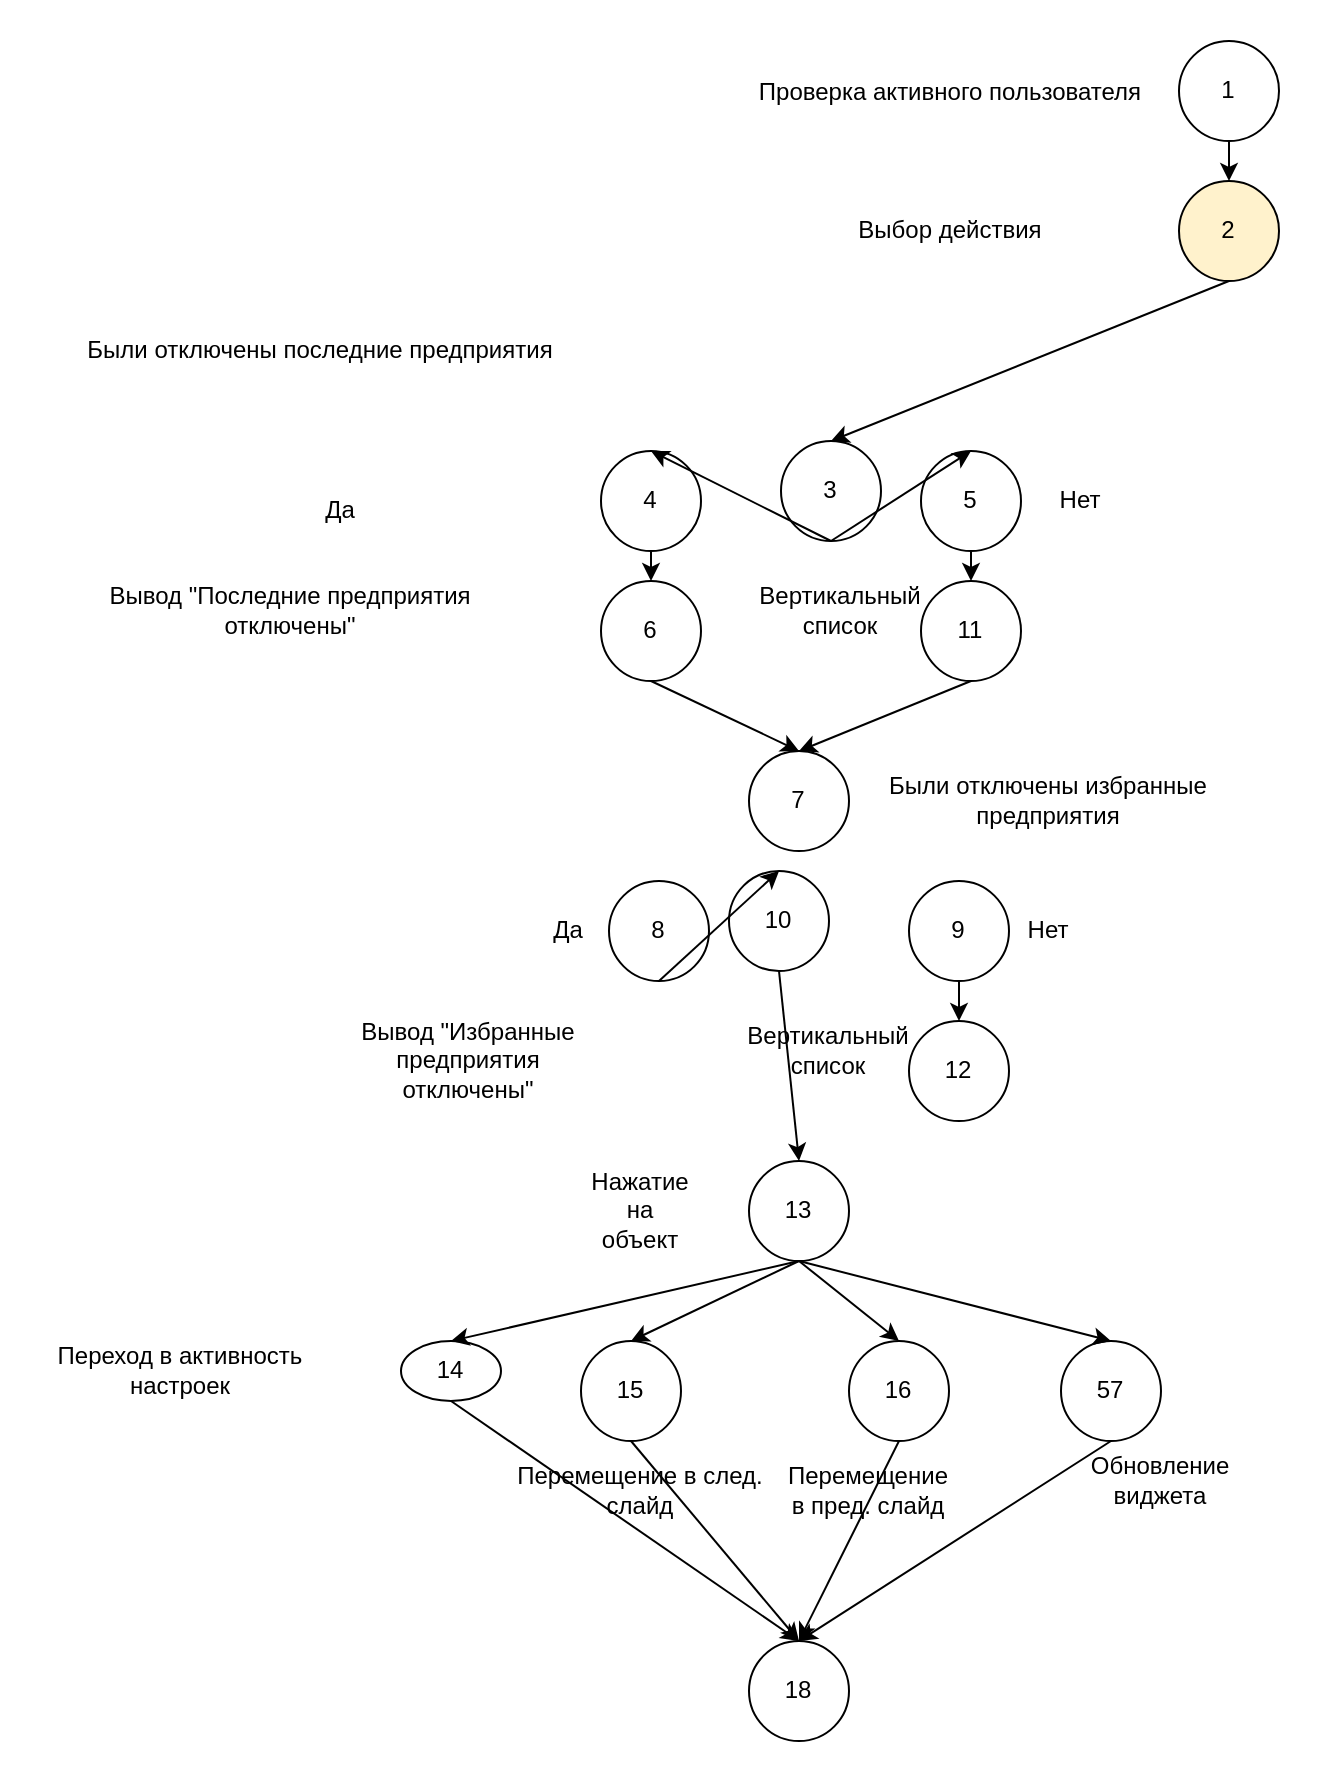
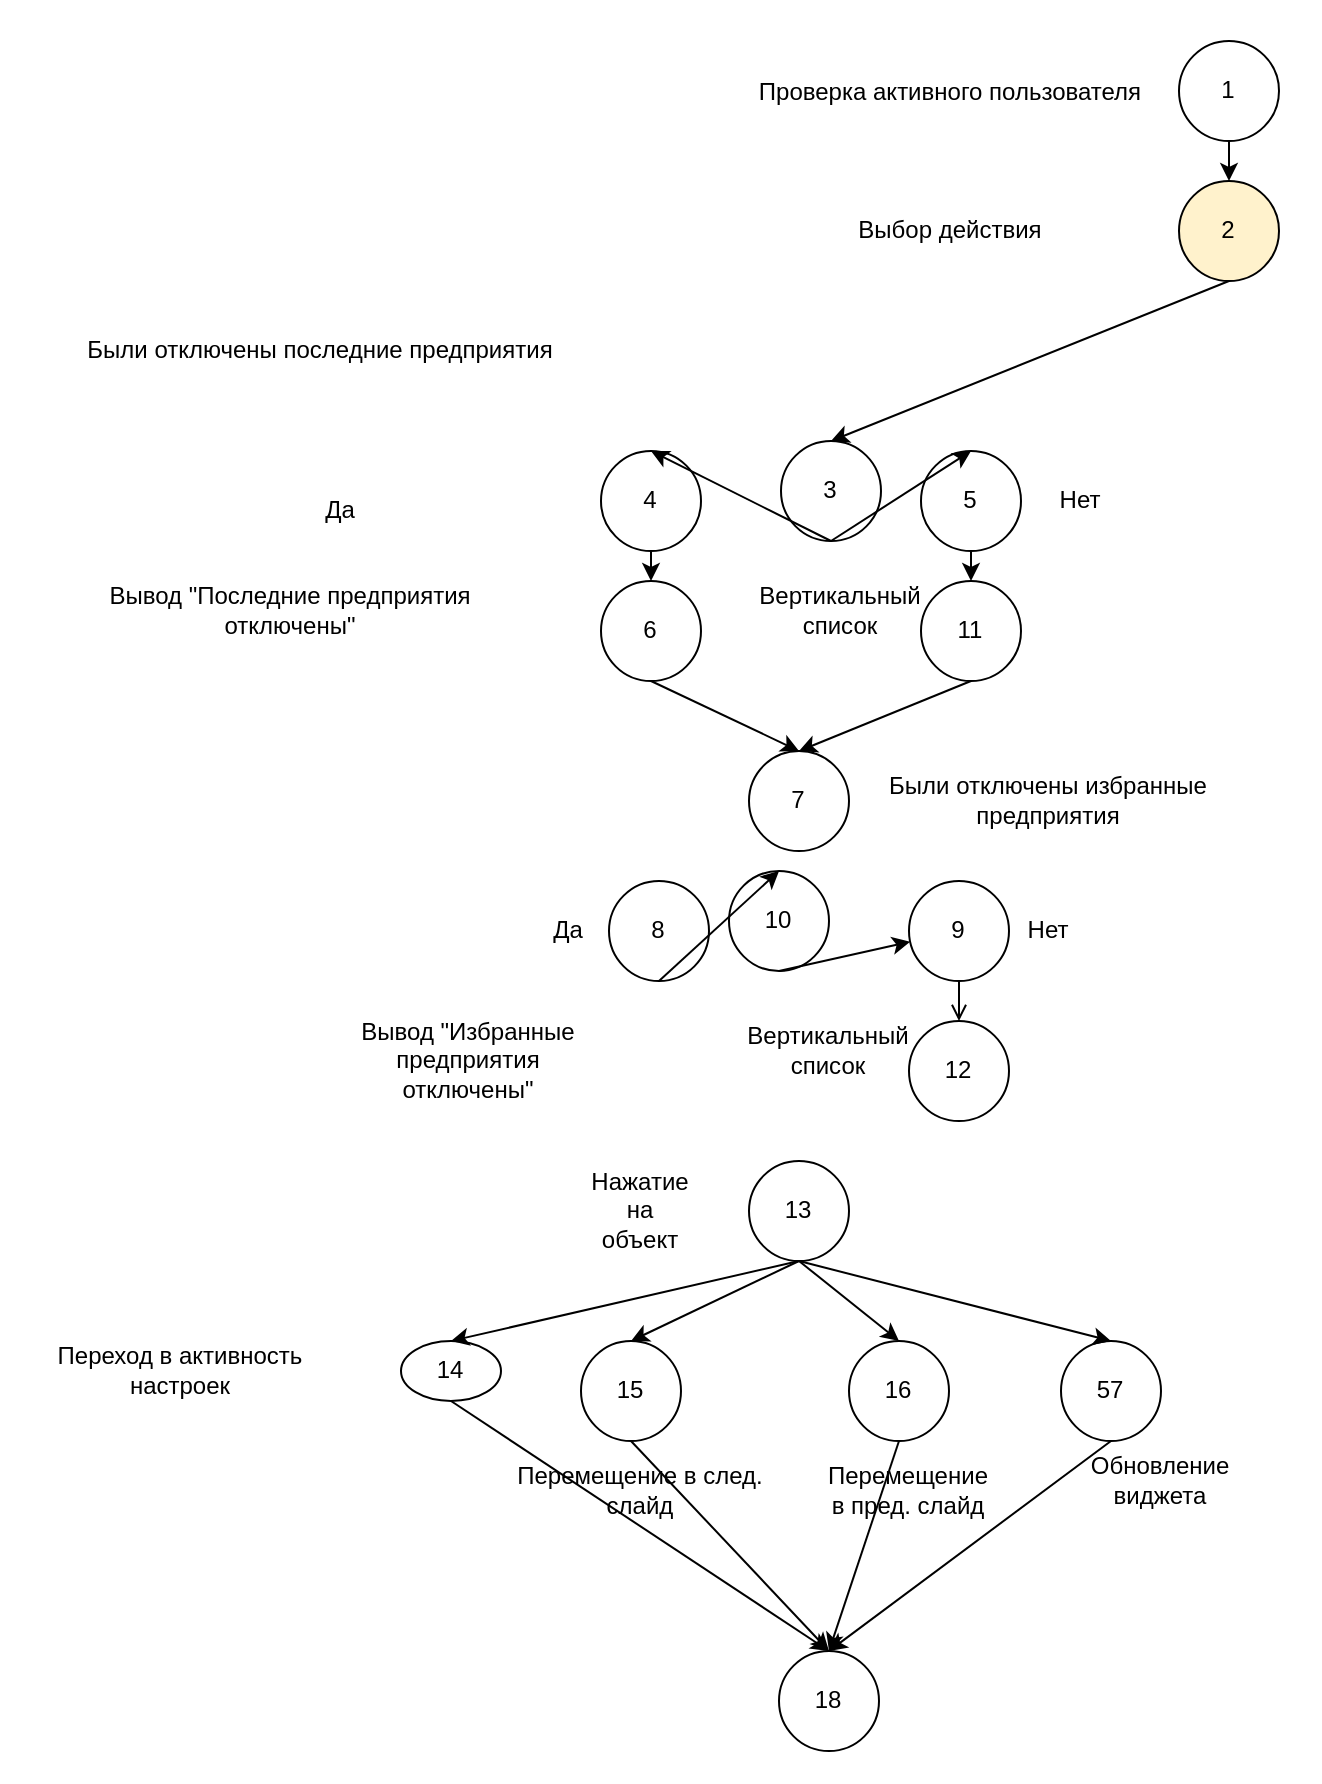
edge "9" -> "12": arrowhead classic -> open
edge "10" -> "13": now "10" -> "9"
node "Перемещение в пред. слайд": moved (869, 1491) -> (909, 1491)
node "18": moved (799, 1691) -> (829, 1701)
